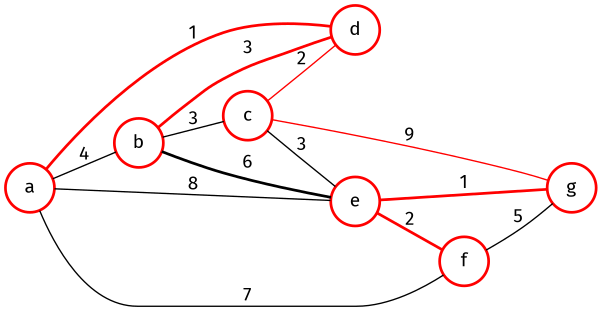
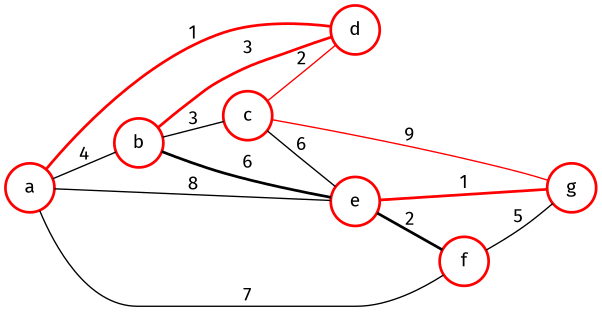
edge "c" -- "e": label "3" -> "6"
edge "e" -- "f": color red -> black
